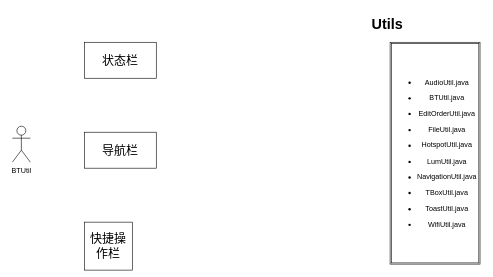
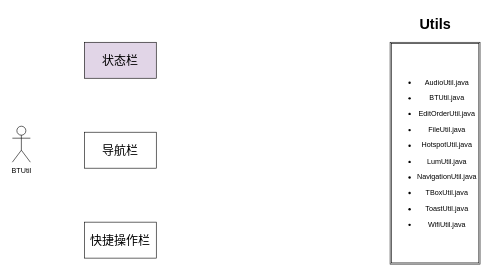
node "Utils": moved (387, 24) -> (435, 24)
node "状态栏": fillcolor #ffffff -> #e1d5e7
node "快捷操作栏": size 48x48 -> 72x36
